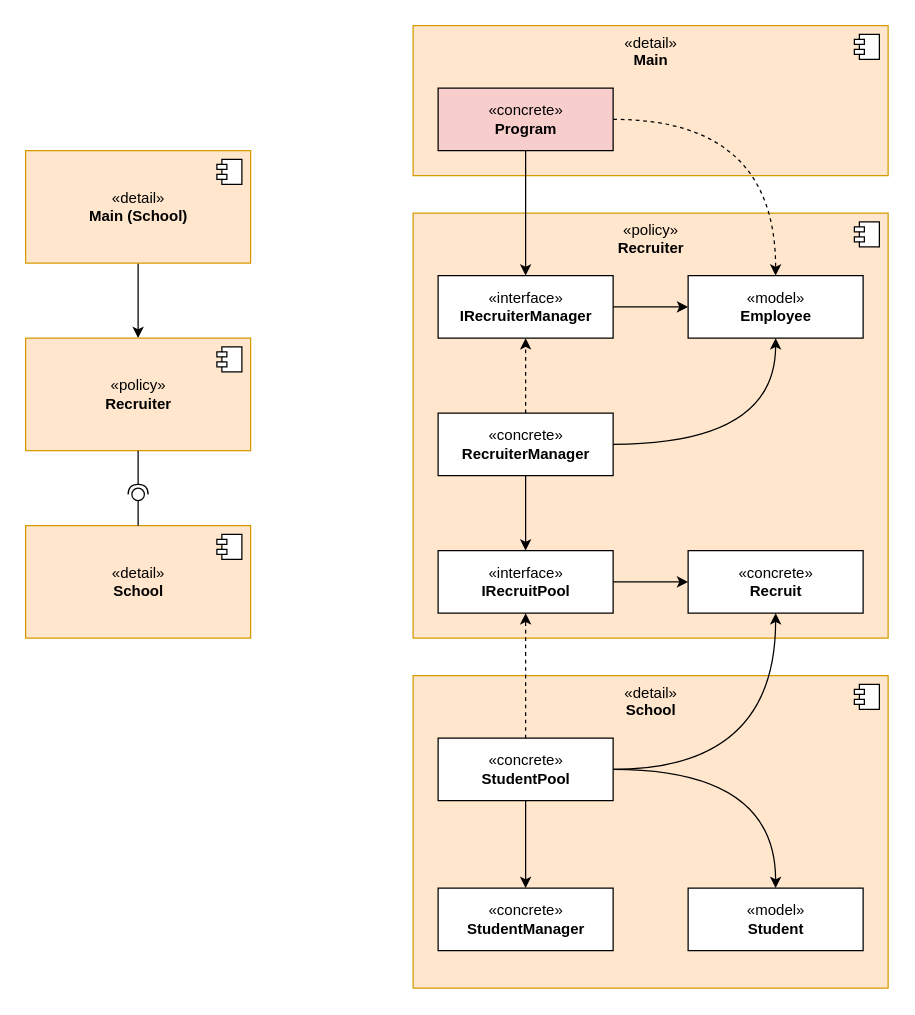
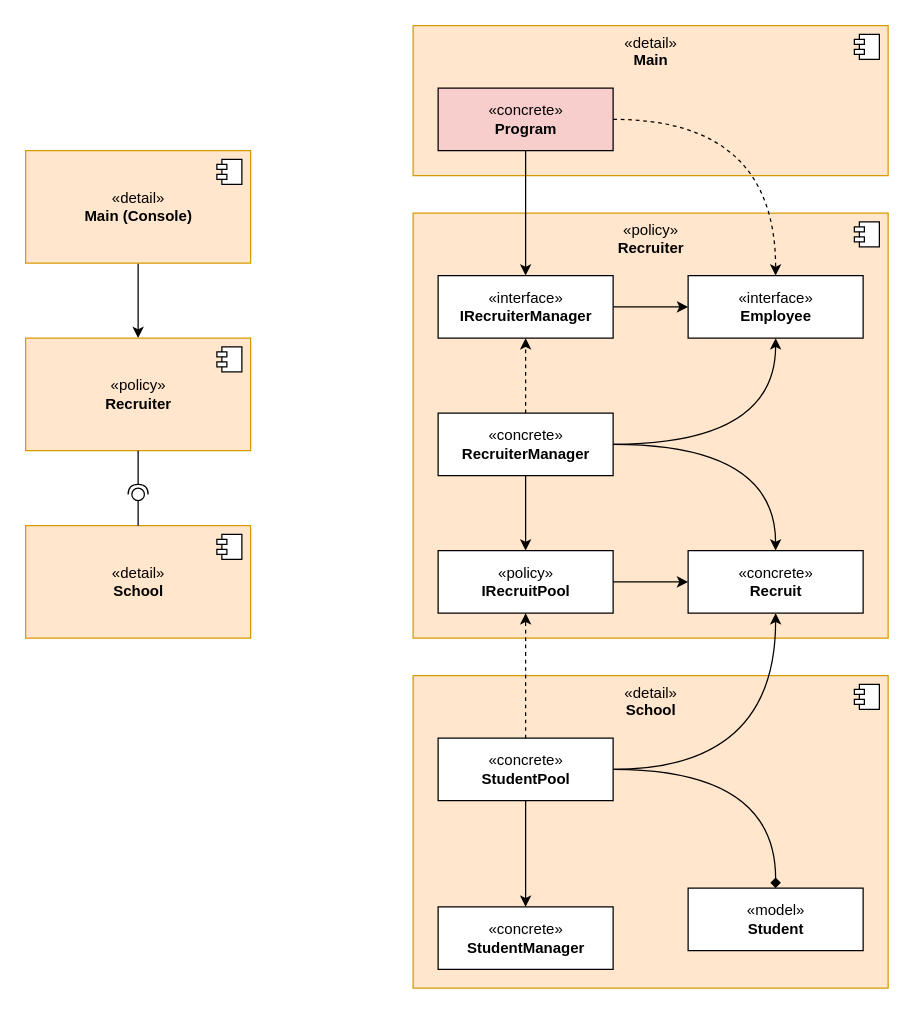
node "«detail» Main (School)": label "«detail» Main (School)" -> "«detail» Main (Console)"
node "«model» Employee": label "«model» Employee" -> "«interface» Employee"
edge "«concrete» RecruiterManager" -> "«concrete» Recruit": added
node "«interface» IRecruitPool": label "«interface» IRecruitPool" -> "«policy» IRecruitPool"
edge "«concrete» StudentPool" -> "«model» Student": arrowhead classic -> diamond
node "«concrete» StudentManager": moved (526, 919) -> (526, 938)
